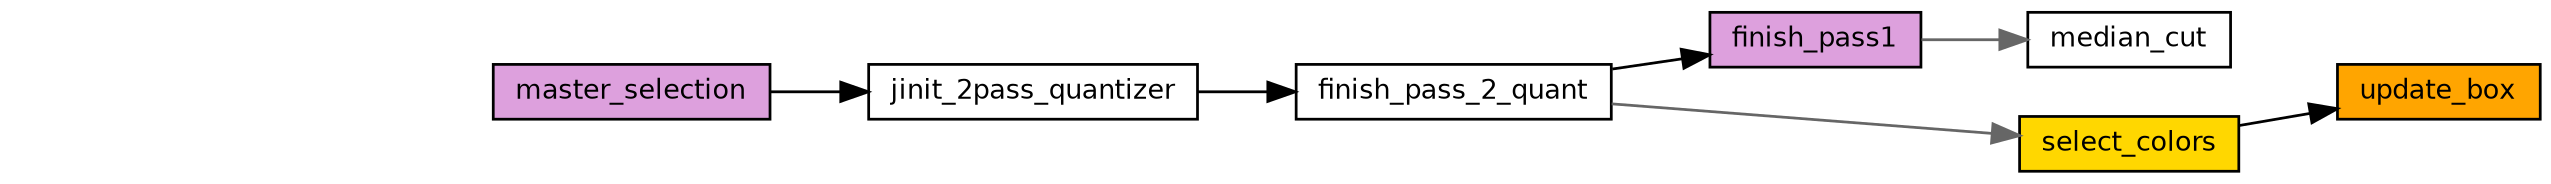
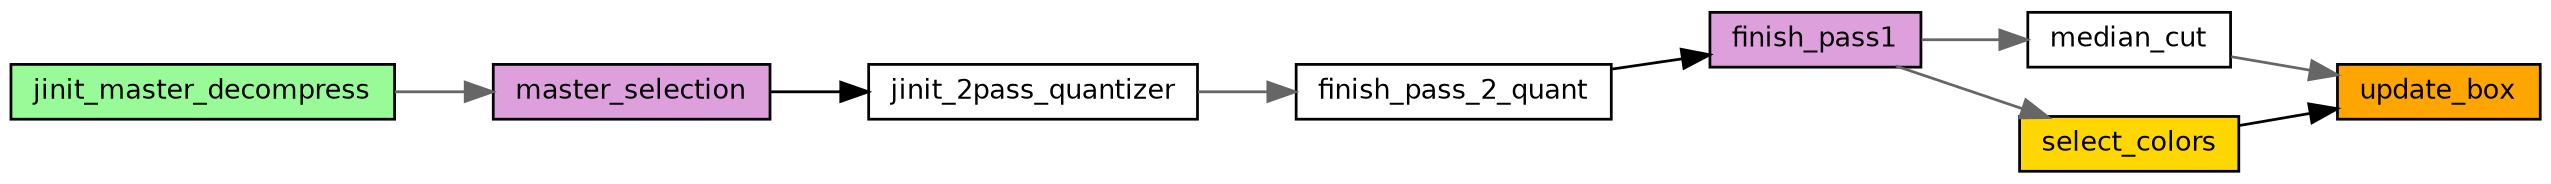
edge "median_cut" -> "update_box": added
node "jinit_master_decompress": added
edge "jinit_2pass_quantizer" -> "finish_pass_2_quant": color black -> gray40
edge "finish_pass_2_quant" -> "select_colors": now "finish_pass1" -> "select_colors"
